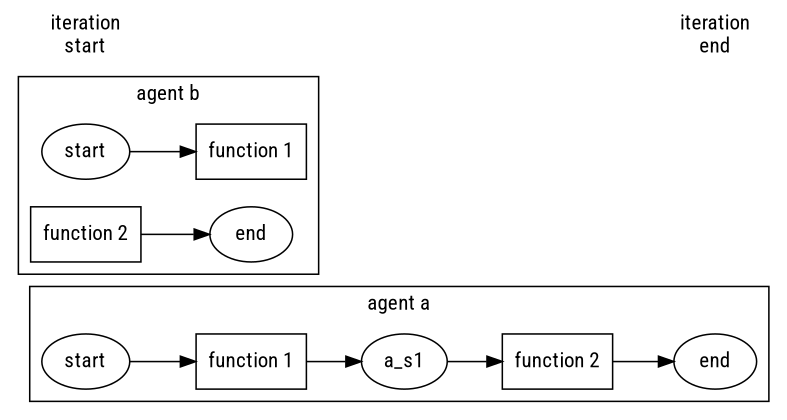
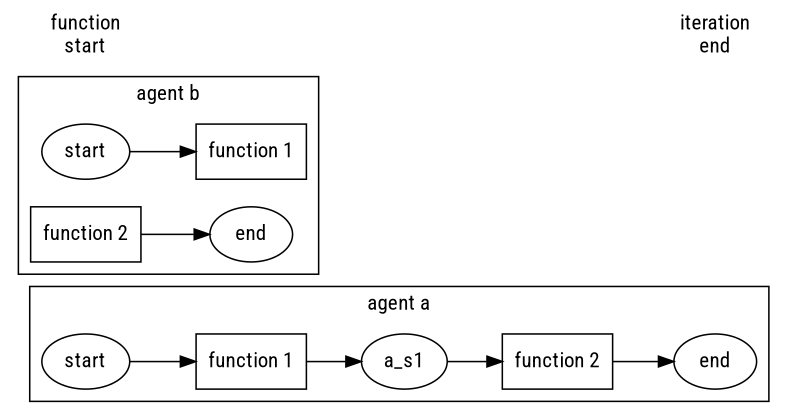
node "iteration start": label "iteration start" -> "function start"
